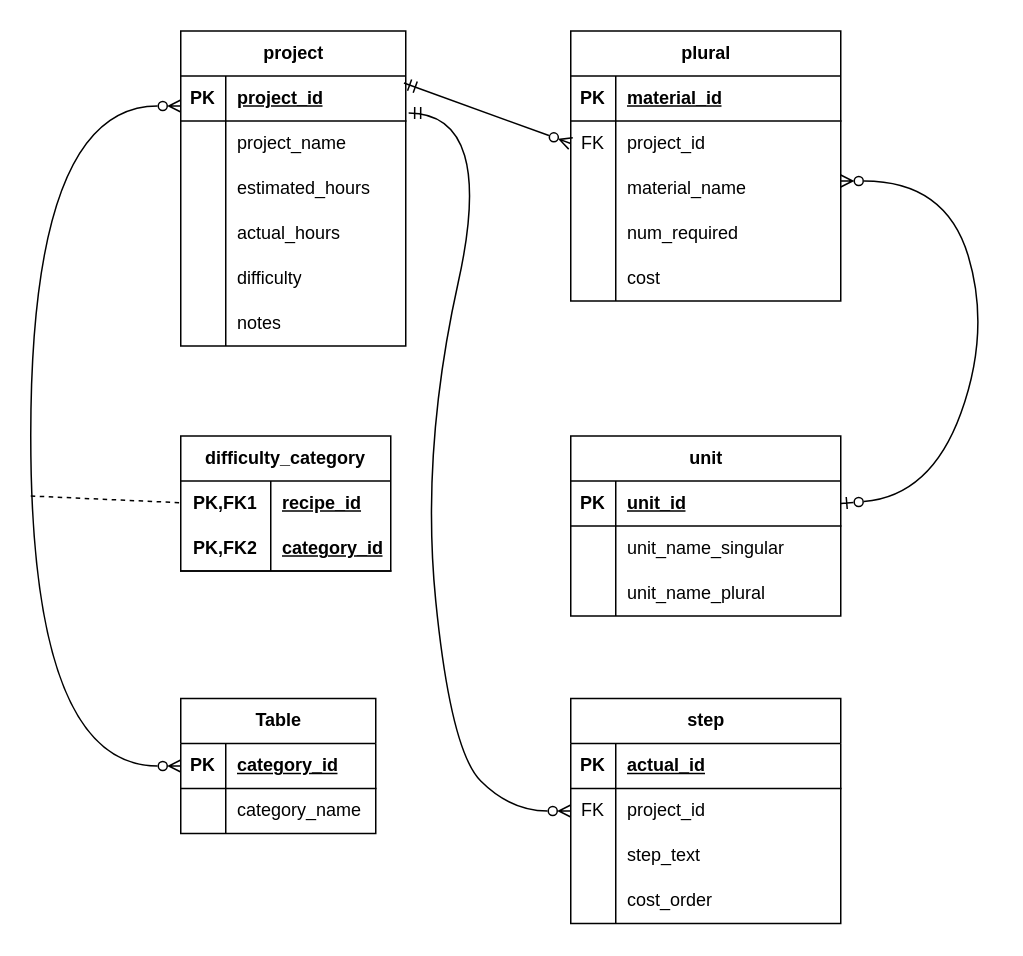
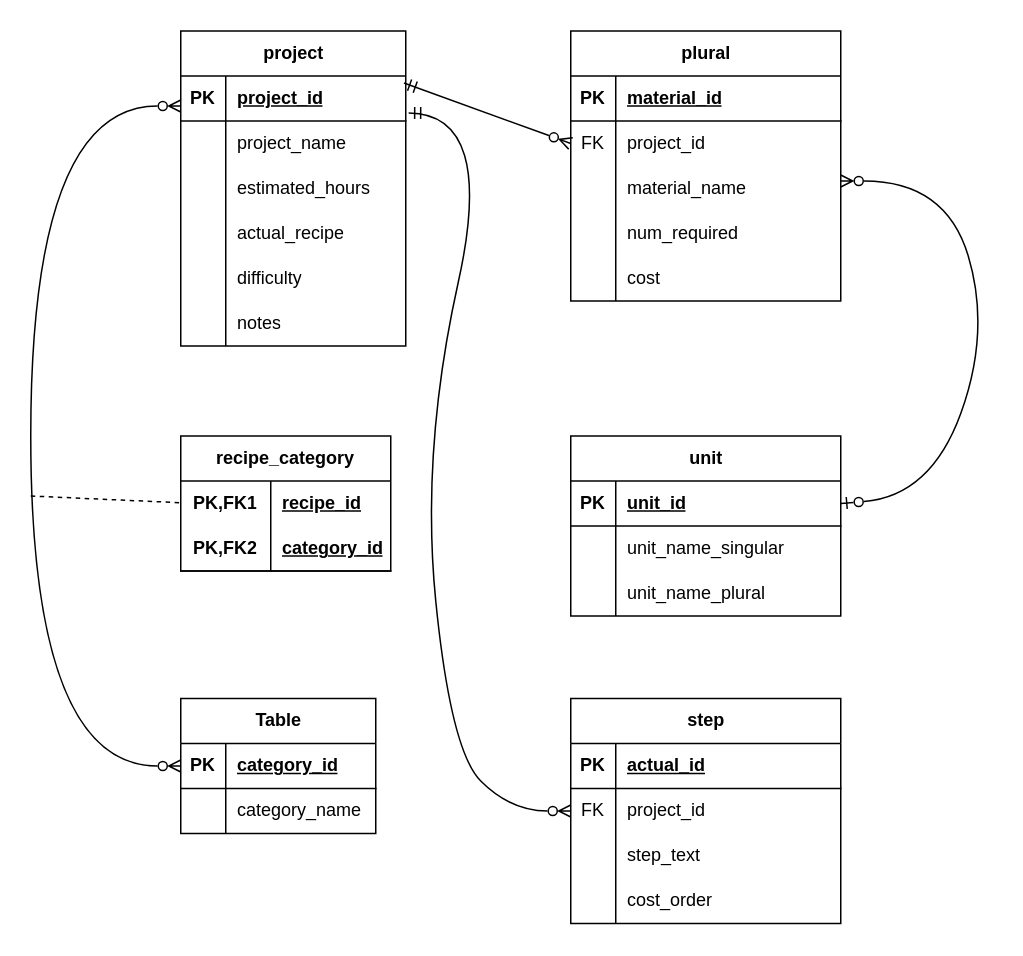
node "actual_hours": label "actual_hours" -> "actual_recipe"
node "difficulty_category": label "difficulty_category" -> "recipe_category"
